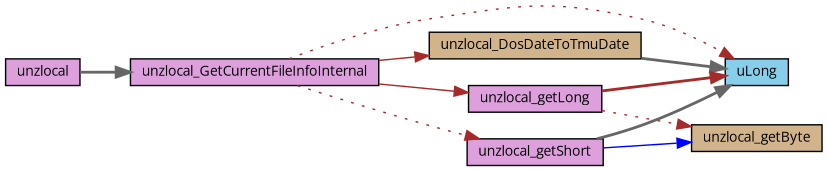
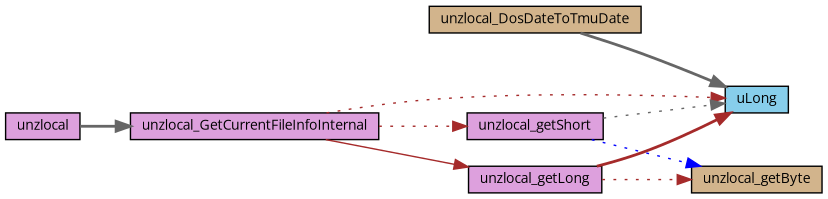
edge "unzlocal_GetCurrentFileInfoInternal" -> "unzlocal_DosDateToTmuDate": removed
edge "unzlocal_getShort" -> "uLong": style bold -> dotted
edge "unzlocal_getShort" -> "unzlocal_getByte": style solid -> dotted
